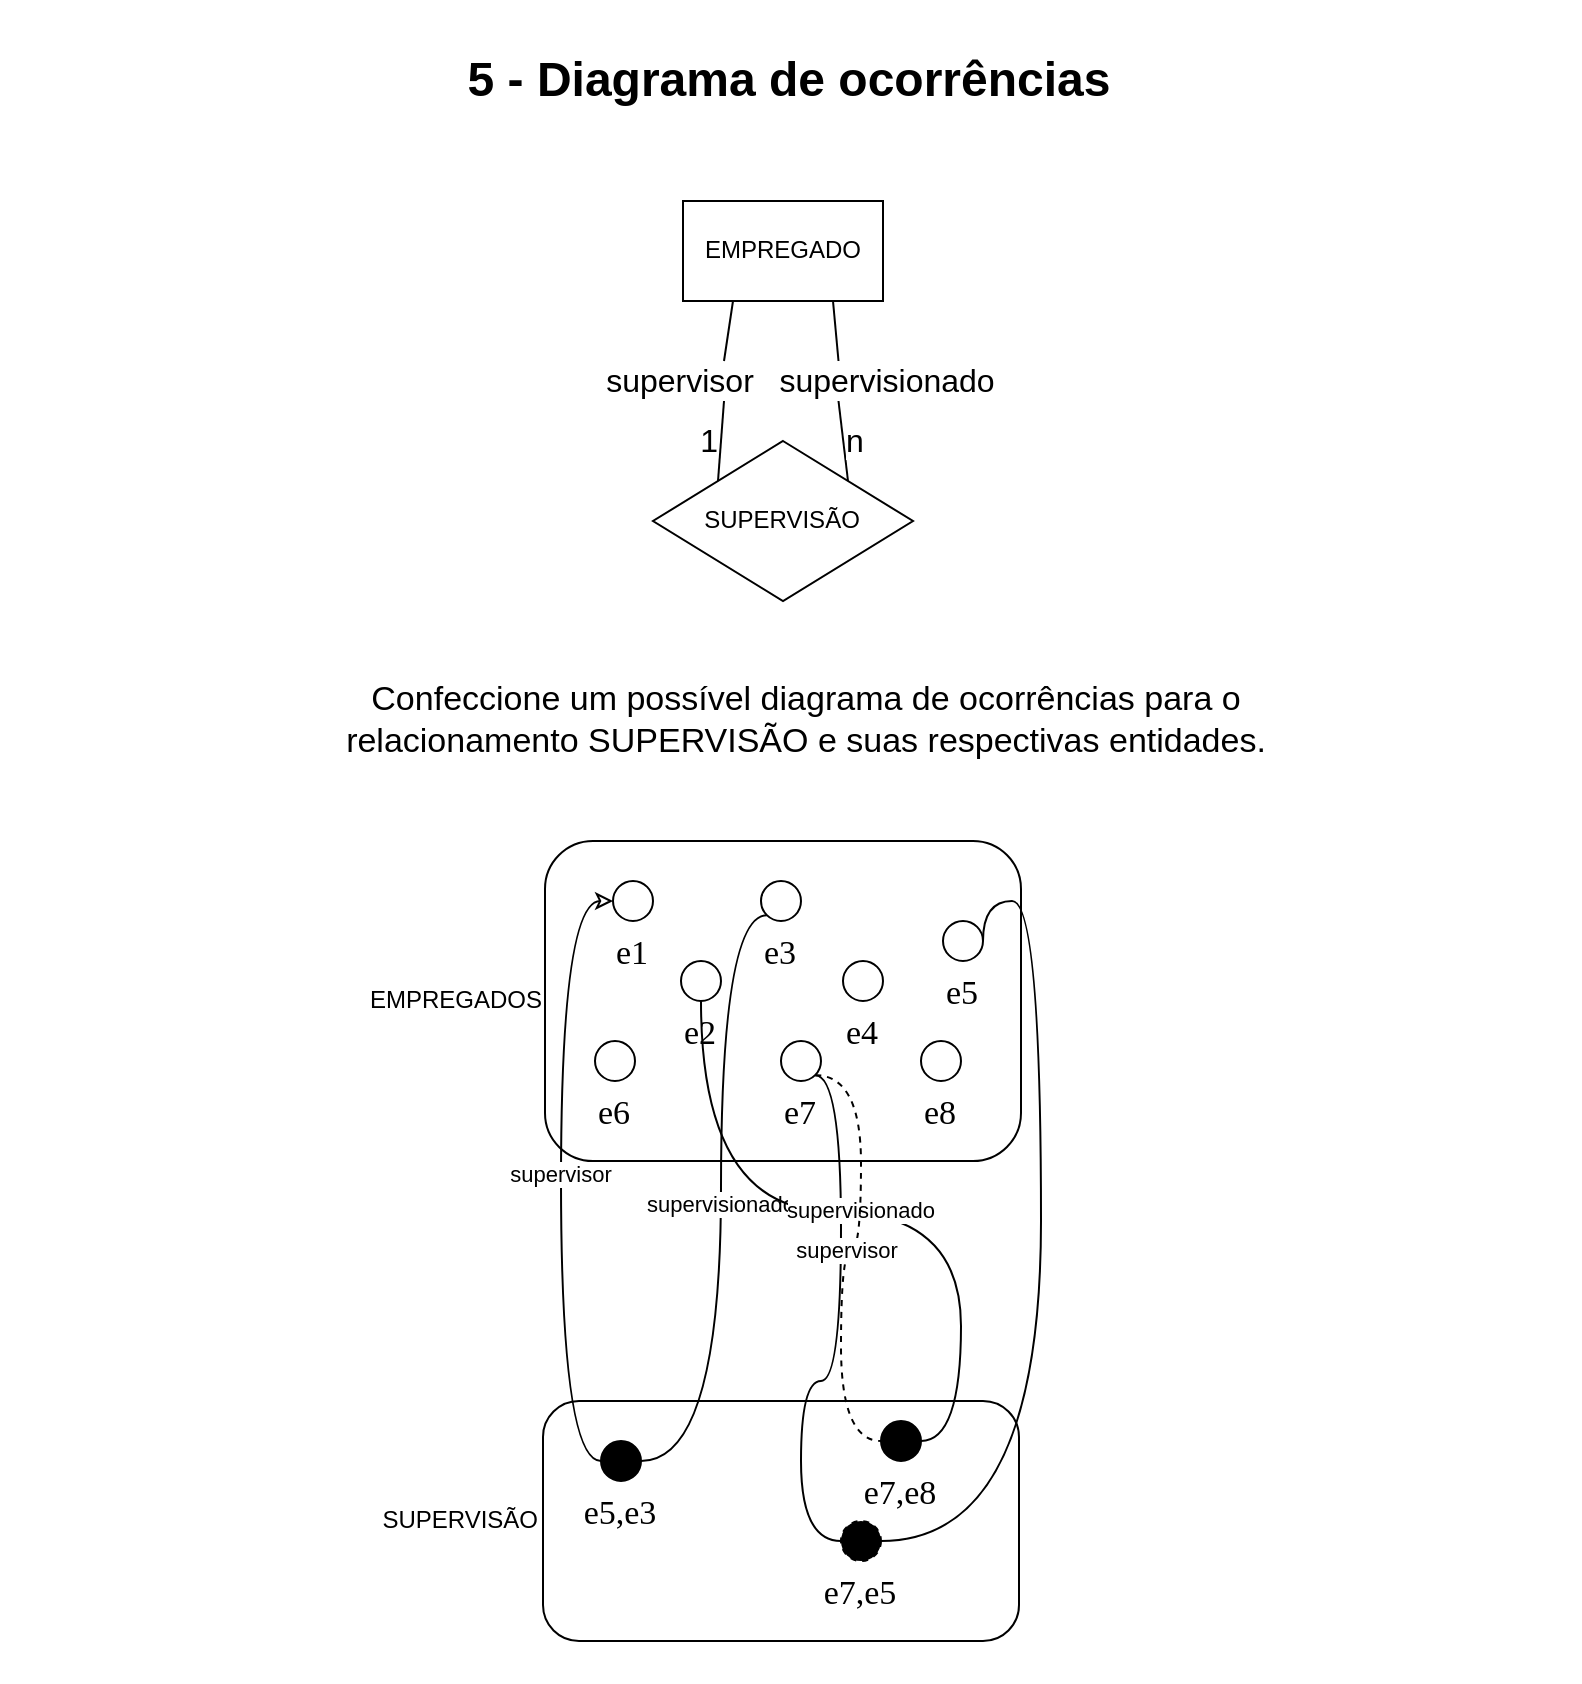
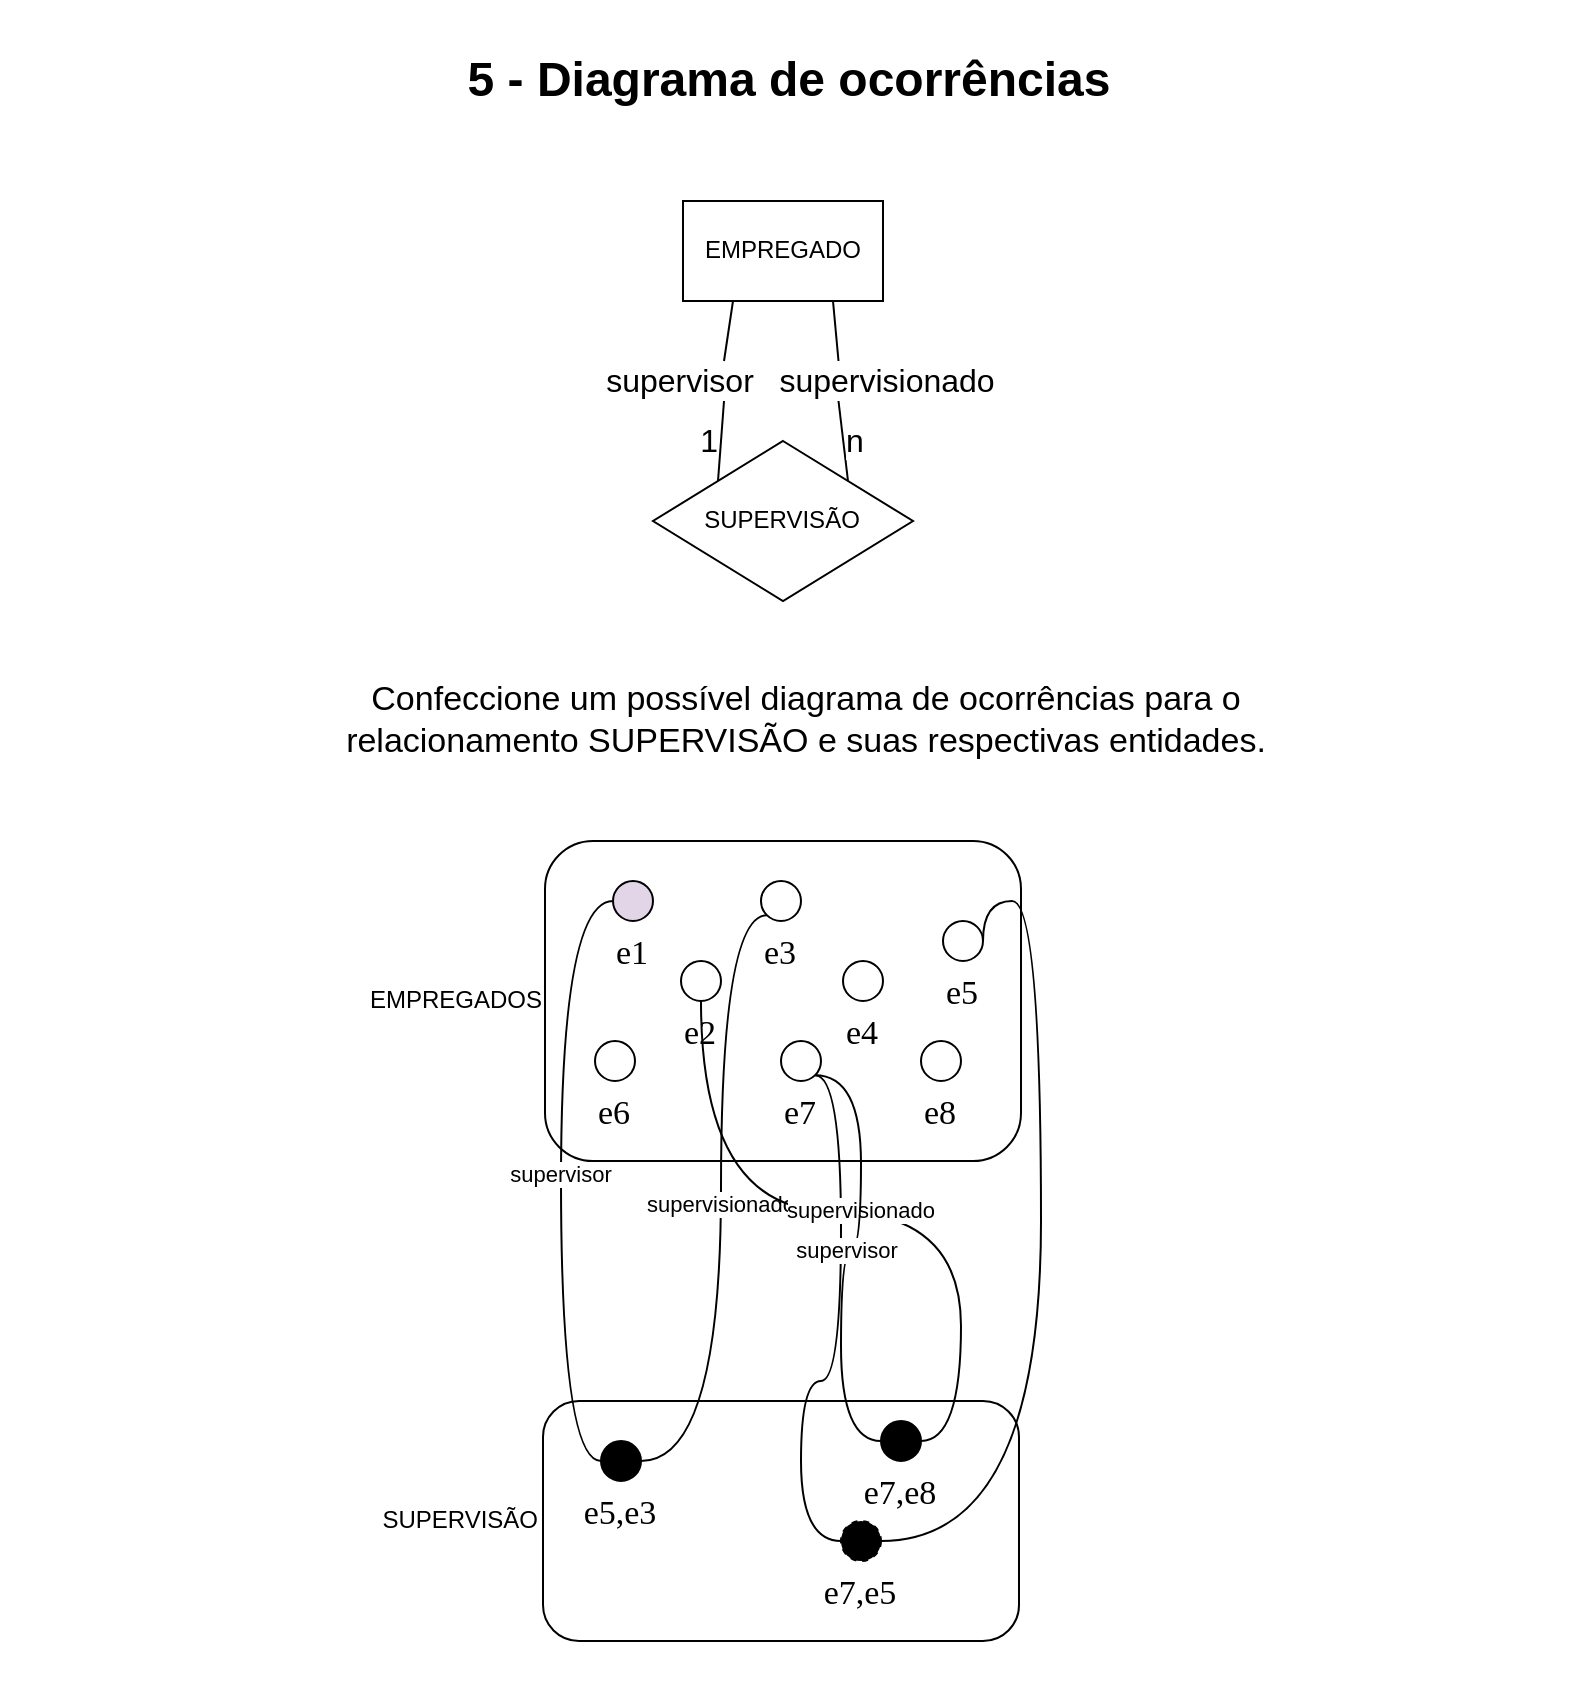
node "e1": fillcolor #ffffff -> #e1d5e7
edge "e5,e3" -> "e1": arrowhead classic -> none
edge "e7" -- "e7,e8": style dashed -> solid
